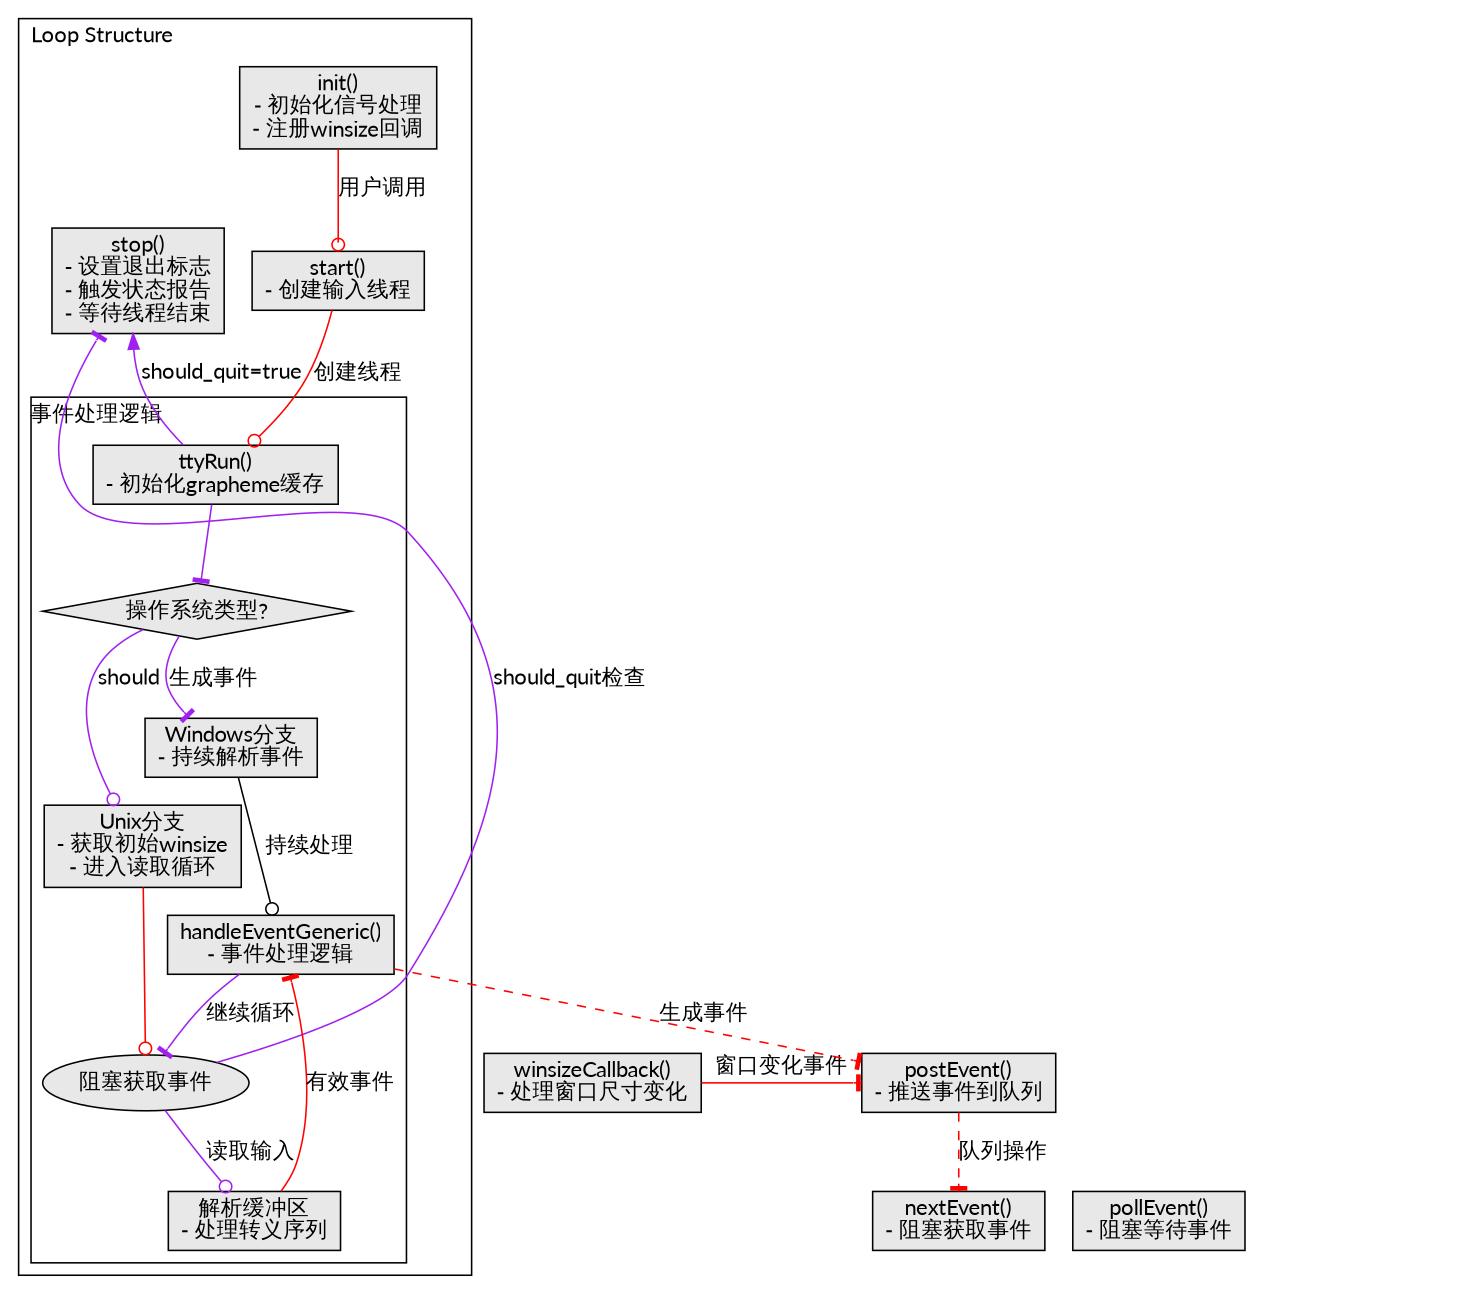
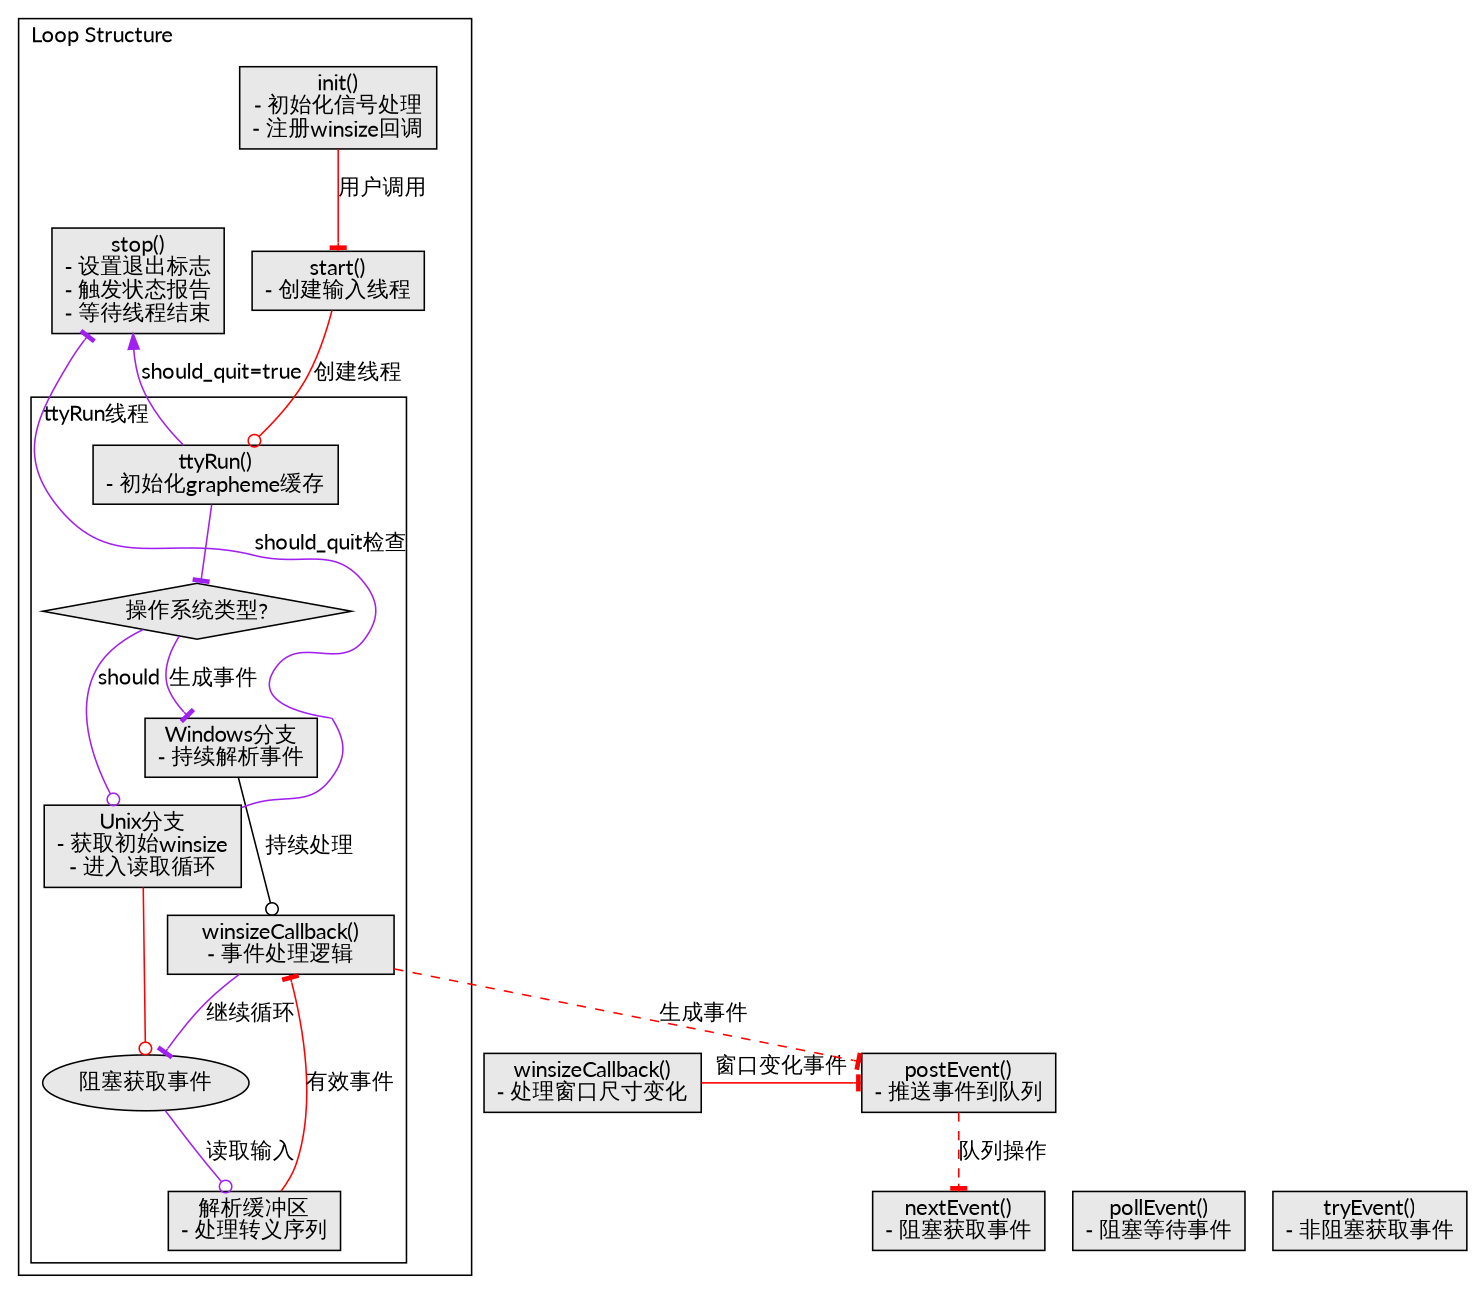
edge "init() - 初始化信号处理 - 注册winsize回调" -> "start() - 创建输入线程": arrowhead odot -> tee
cluster "事件处理逻辑": label "事件处理逻辑" -> "ttyRun线程"
edge "阻塞获取事件" -> "stop() - 设置退出标志 - 触发状态报告 - 等待线程结束": now "Unix分支 - 获取初始winsize - 进入读取循环" -> "stop() - 设置退出标志 - 触发状态报告 - 等待线程结束"
node "handleEventGeneric() - 事件处理逻辑": label "handleEventGeneric() - 事件处理逻辑" -> "winsizeCallback() - 事件处理逻辑"
node "tryEvent() - 非阻塞获取事件": added
